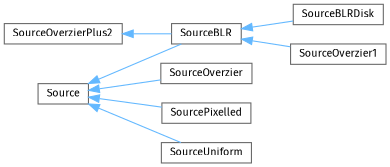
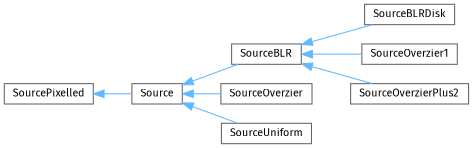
edge "SourceBLR" -> "SourceOverzierPlus2": reversed
edge "SourcePixelled" -> "Source": reversed
